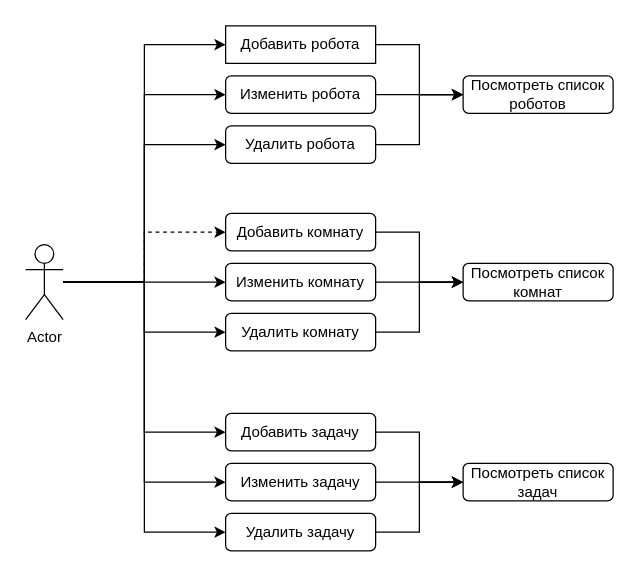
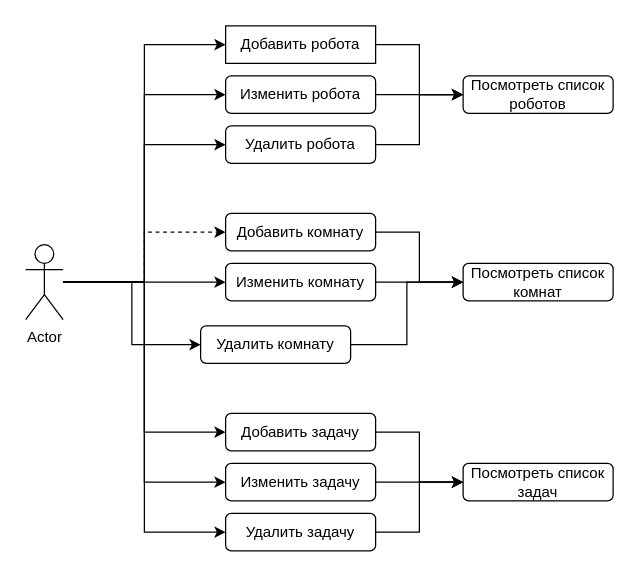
node "Удалить комнату": moved (301, 332) -> (276, 344)
